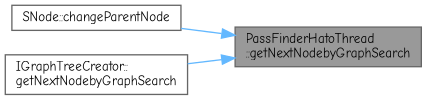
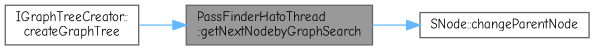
edge "SNode::changeParentNode" -> "PassFinderHatoThread ::getNextNodebyGraphSearch": reversed
node "IGraphTreeCreator:: getNextNodebyGraphSearch": label "IGraphTreeCreator:: getNextNodebyGraphSearch" -> "IGraphTreeCreator:: createGraphTree"
